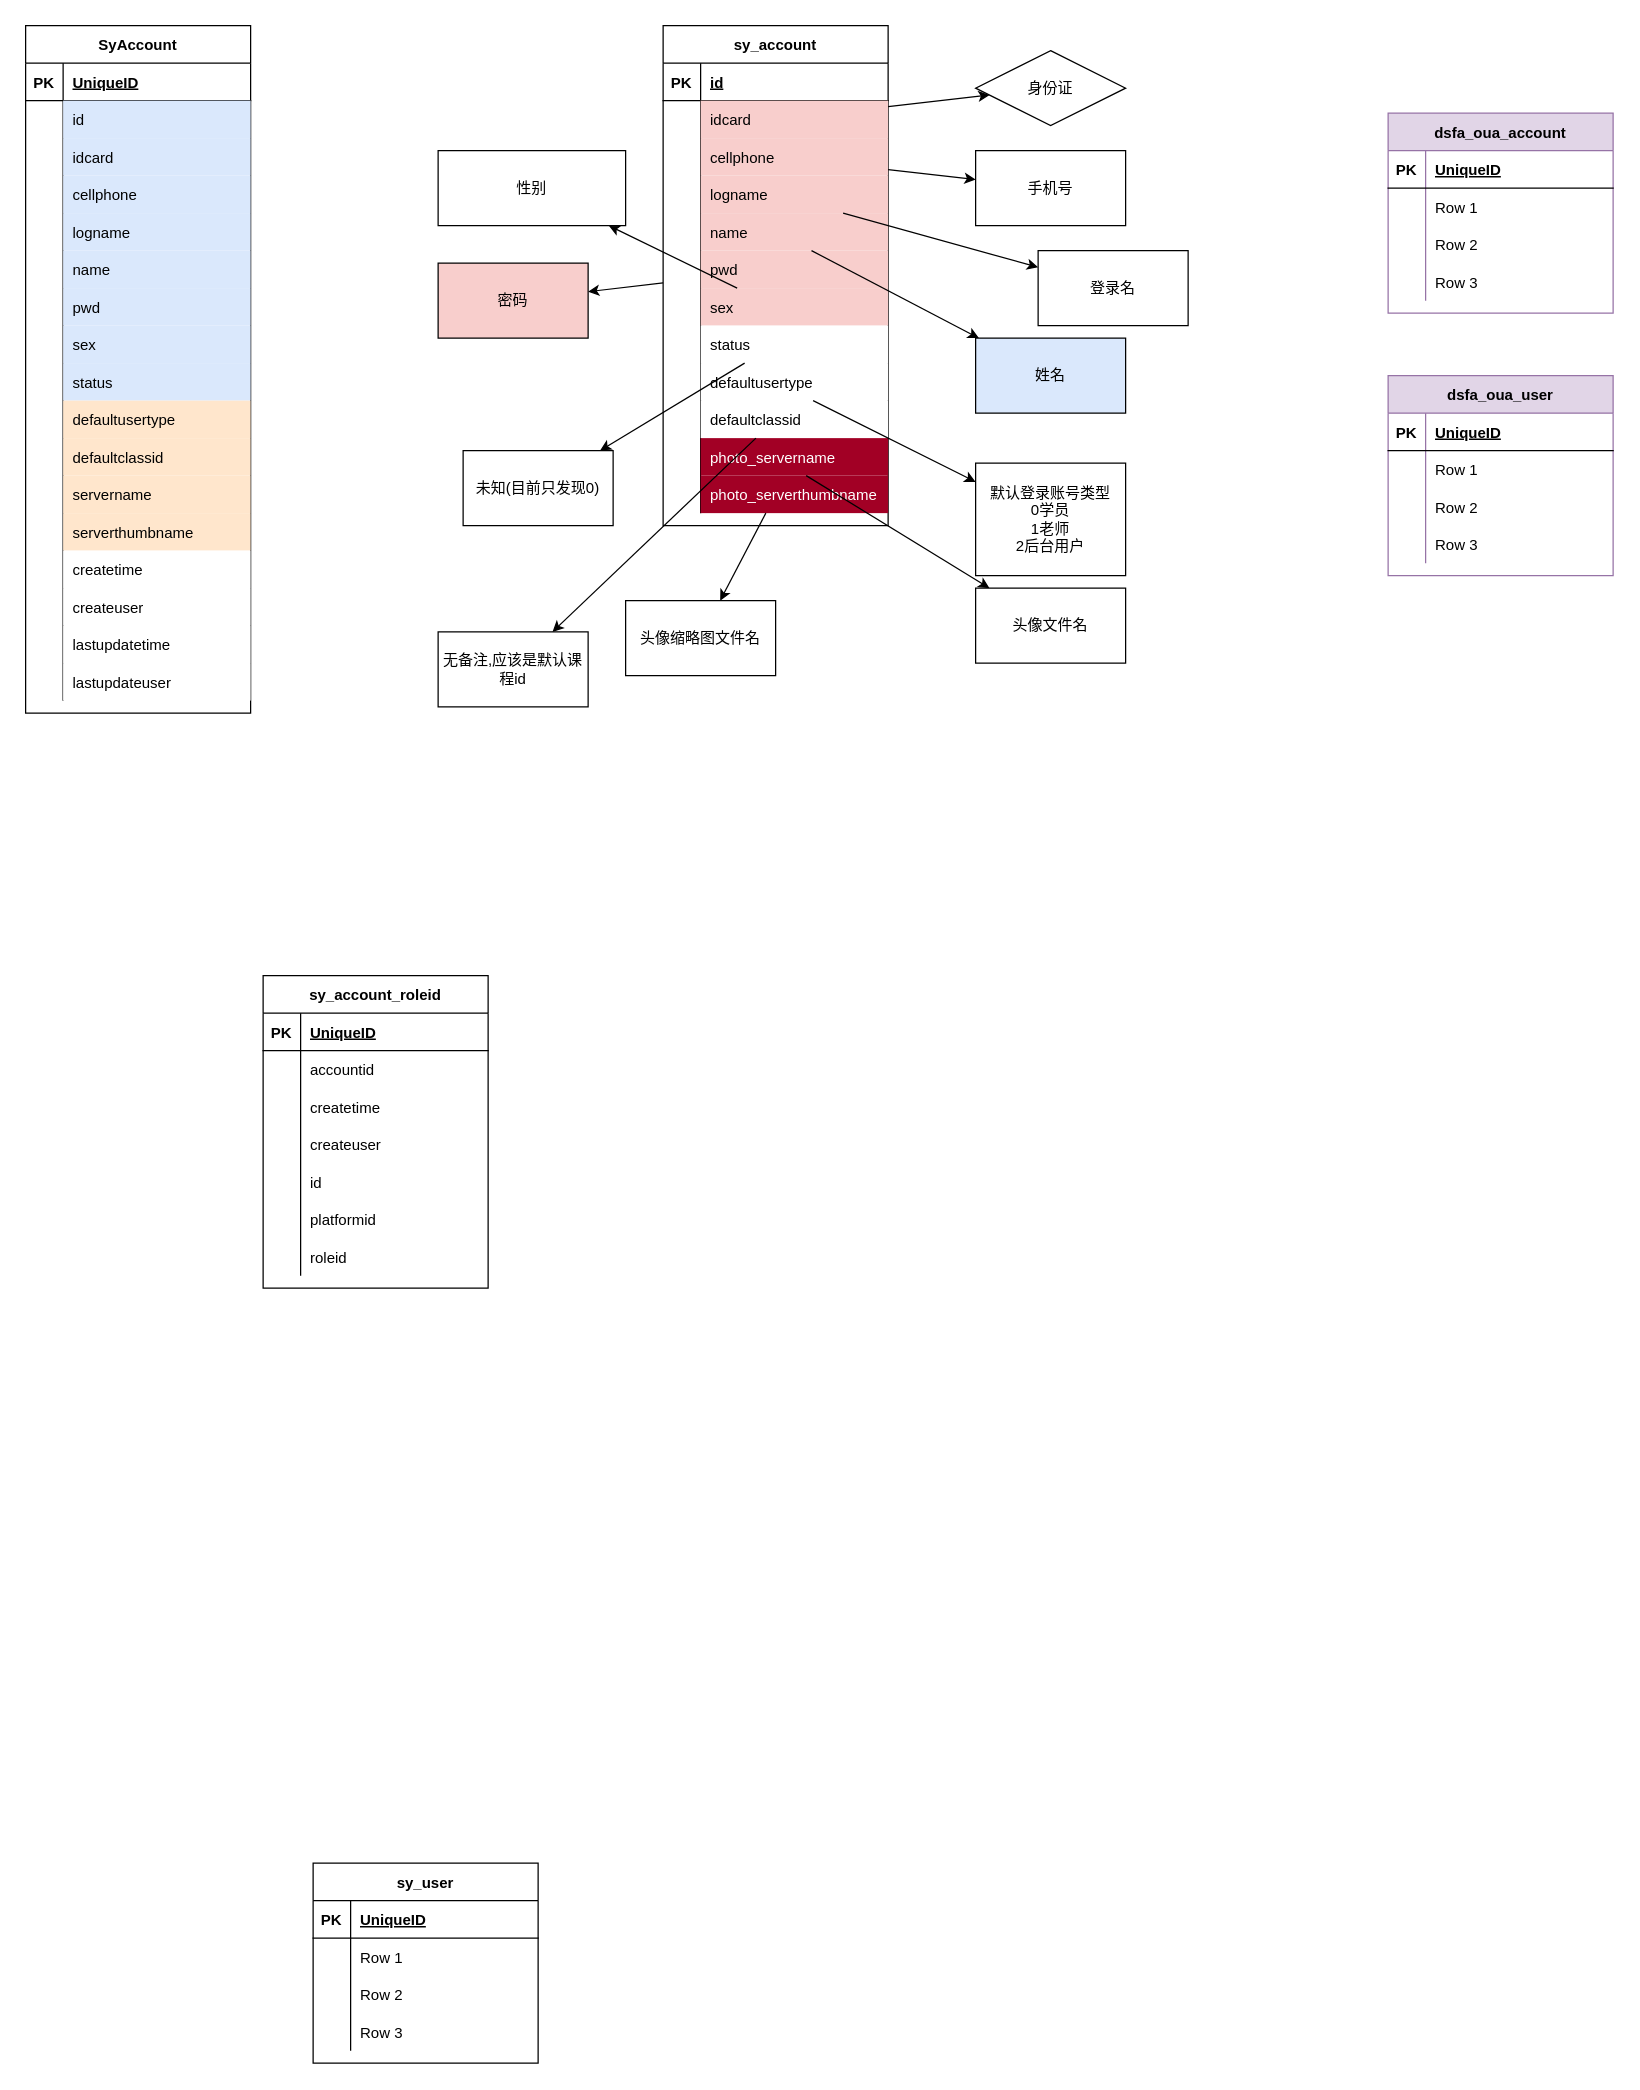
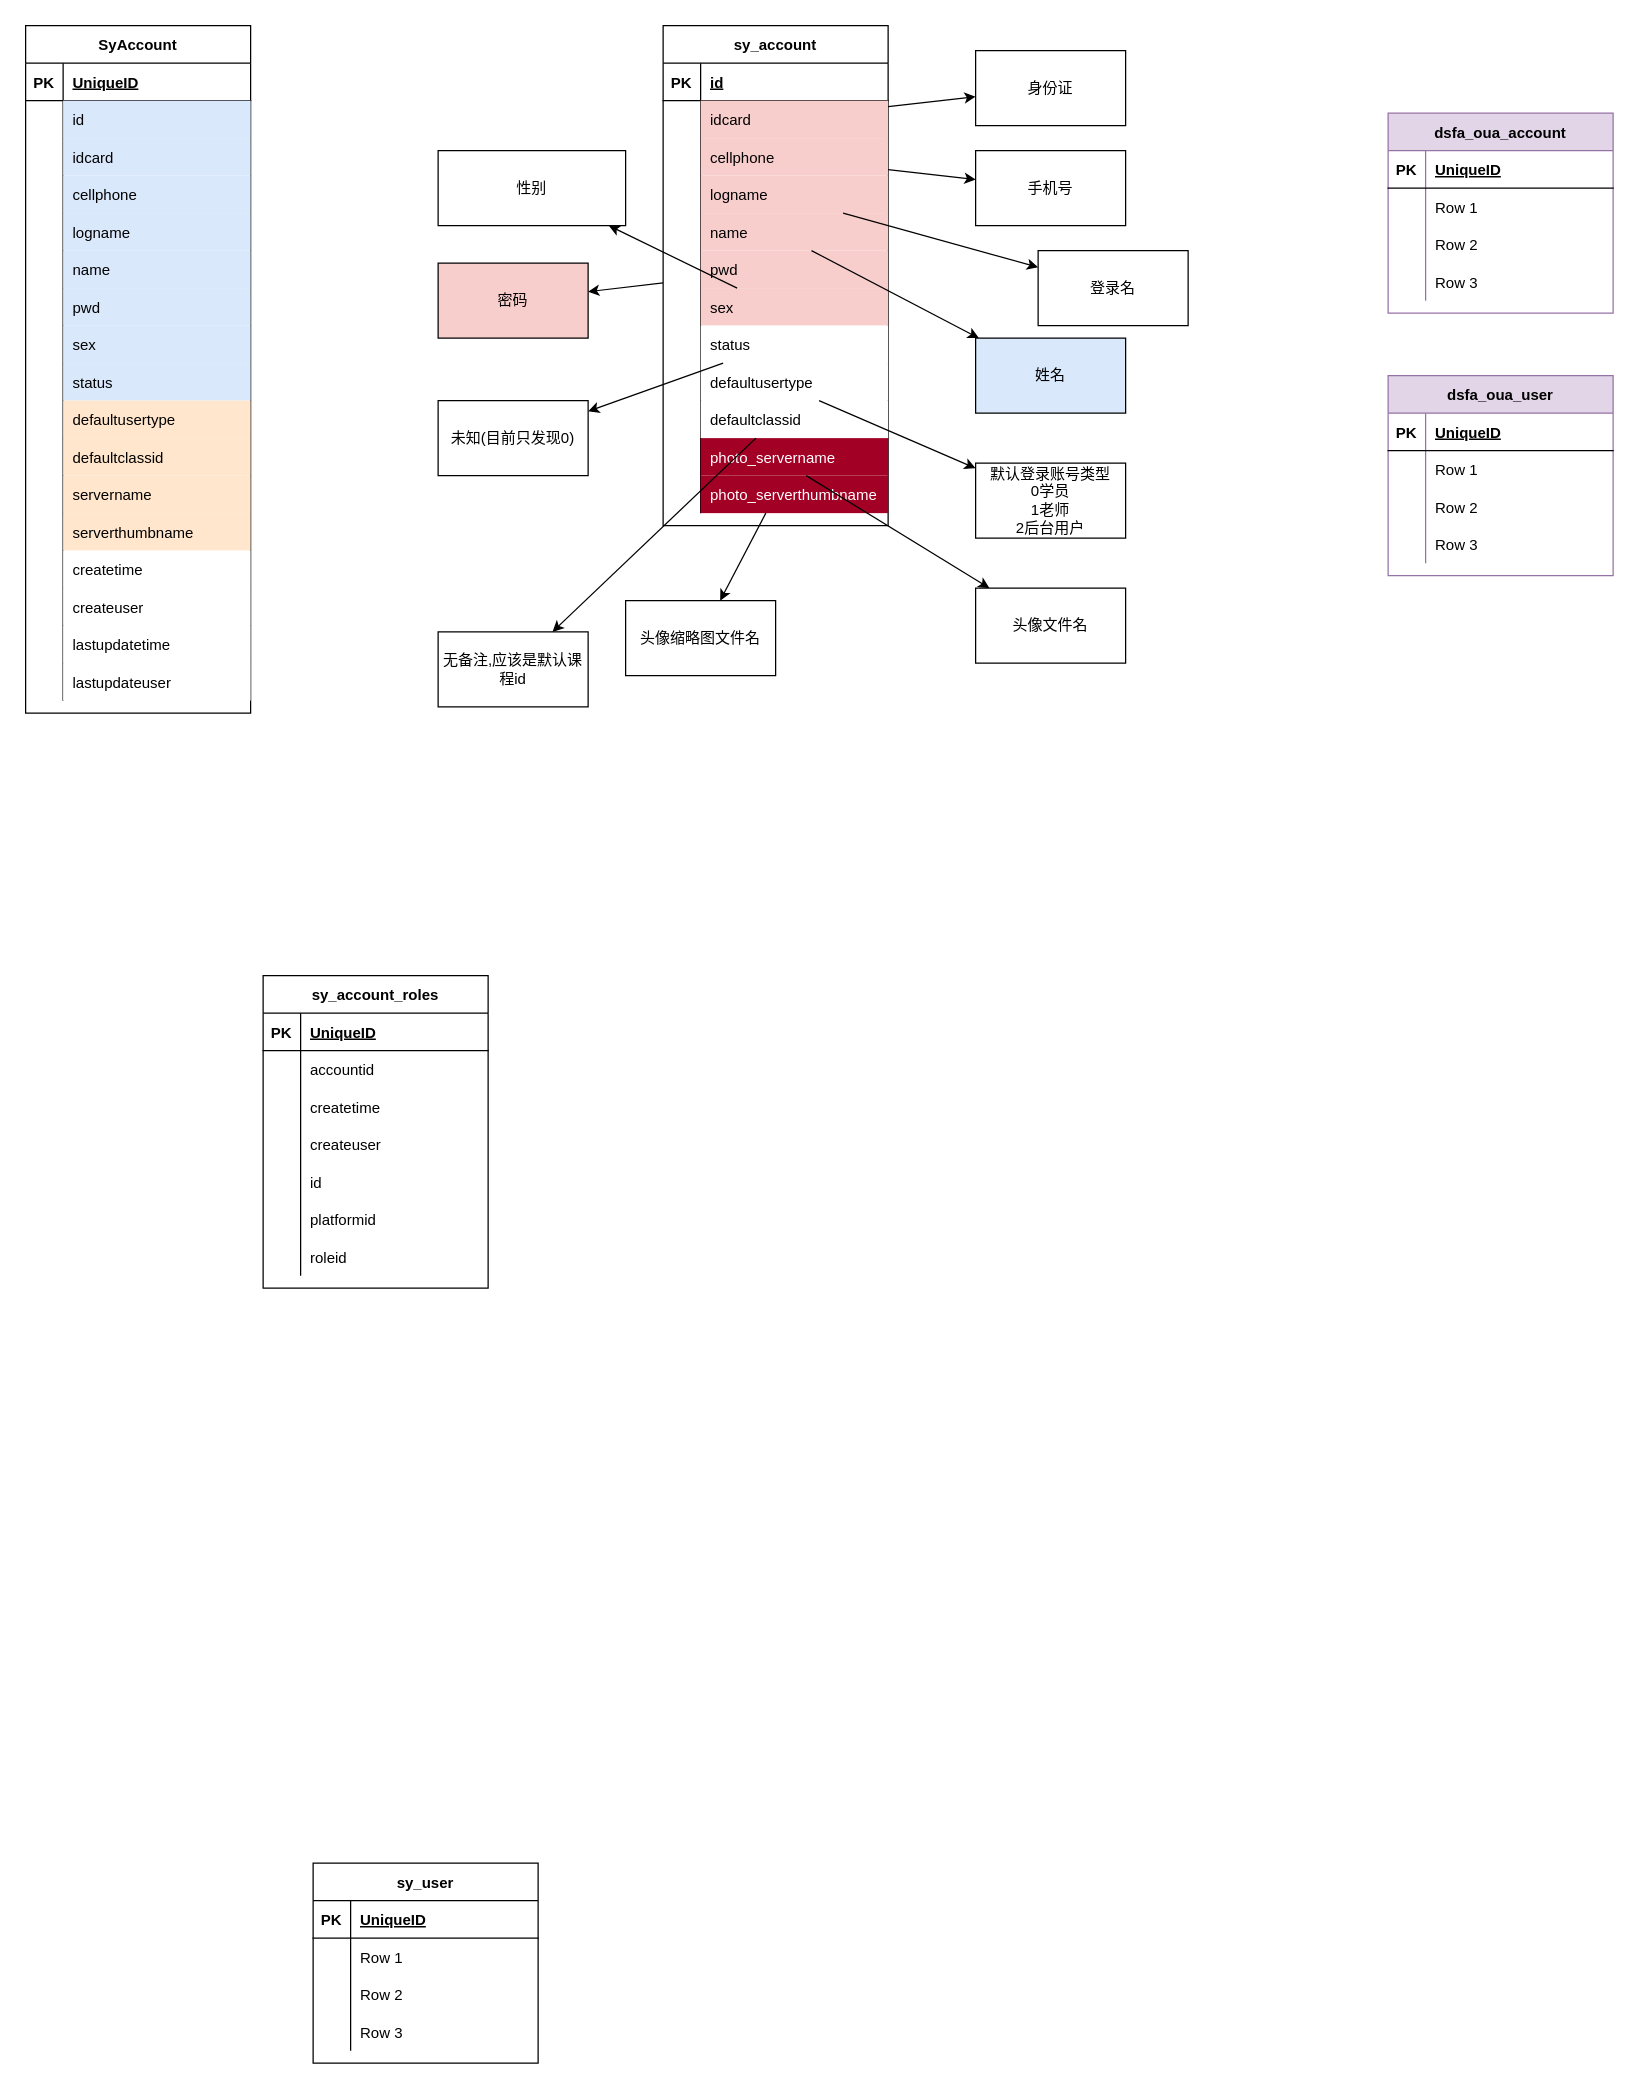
node "身份证": shape diamond -> rectangle
node "未知(目前只发现0)": moved (538, 488) -> (513, 438)
node "默认登录账号类型 0学员 1老师 2后台用户": size 150x113 -> 150x75
node "sy_account_roleid": label "sy_account_roleid" -> "sy_account_roles"
